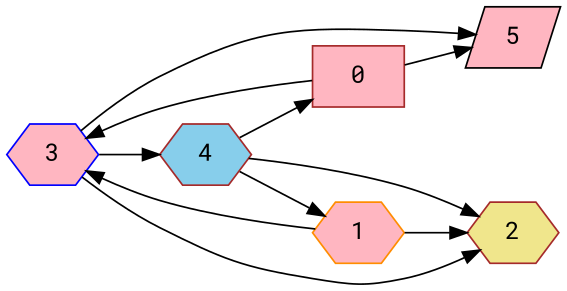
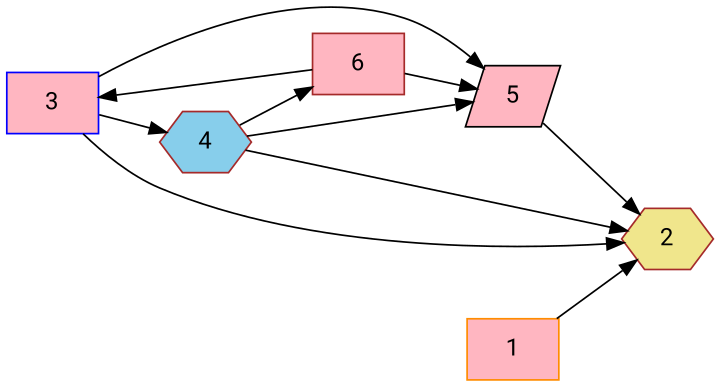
node "0": label "0" -> "6"
node "3": shape hexagon -> box
edge "5" -> "2": added
edge "4" -> "1": now "4" -> "5"
edge "1" -> "3": removed
node "1": shape hexagon -> box
